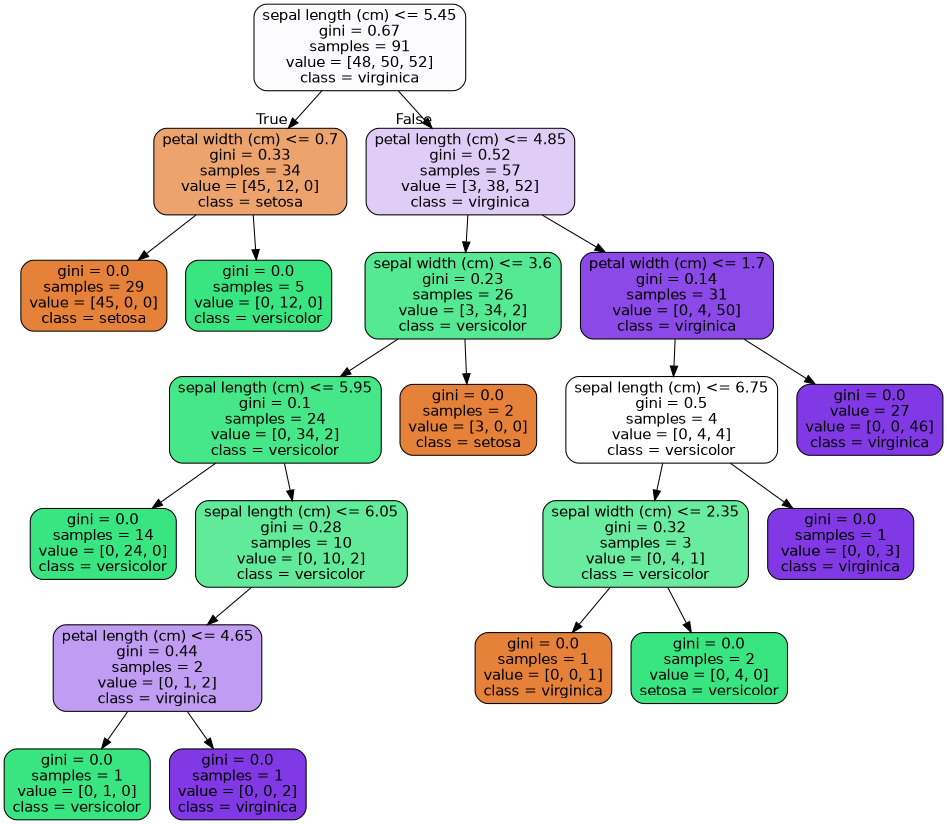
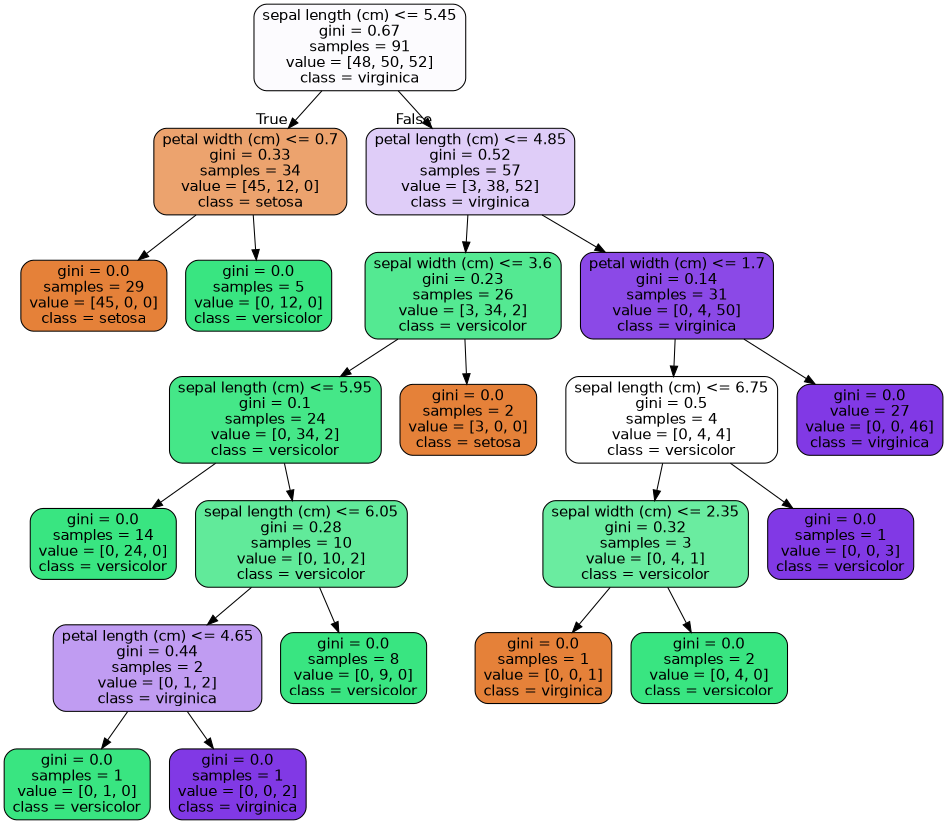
node "gini = 0.0 samples = 1 value = [0, 0, 3] class = virginica": label "gini = 0.0 samples = 1 value = [0, 0, 3] class = virginica" -> "gini = 0.0 samples = 1 value = [0, 0, 3] class = versicolor"
node "gini = 0.0 samples = 8 value = [0, 9, 0] class = versicolor": added
node "gini = 0.0 samples = 2 value = [0, 4, 0] setosa = versicolor": label "gini = 0.0 samples = 2 value = [0, 4, 0] setosa = versicolor" -> "gini = 0.0 samples = 2 value = [0, 4, 0] class = versicolor"
